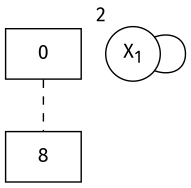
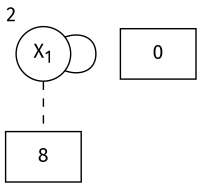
edge "0" -- "8": now "X" -- "8"
